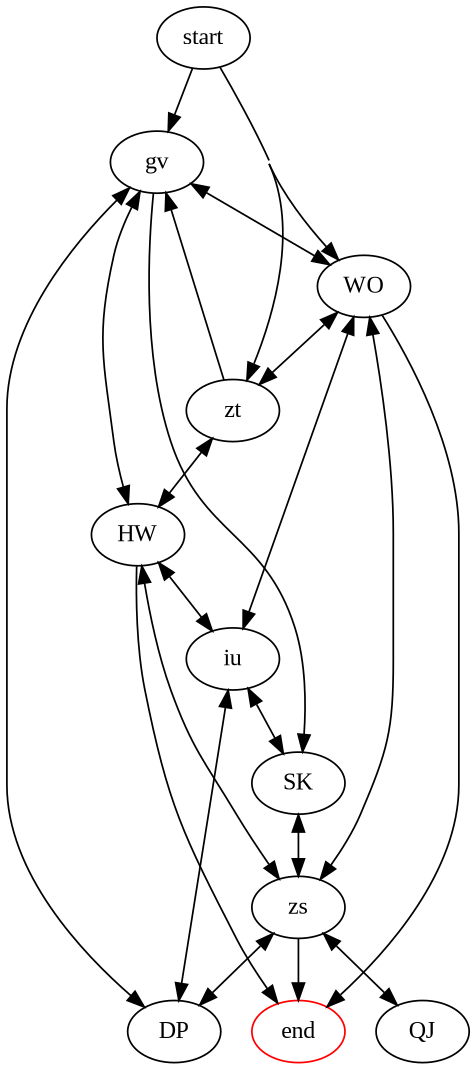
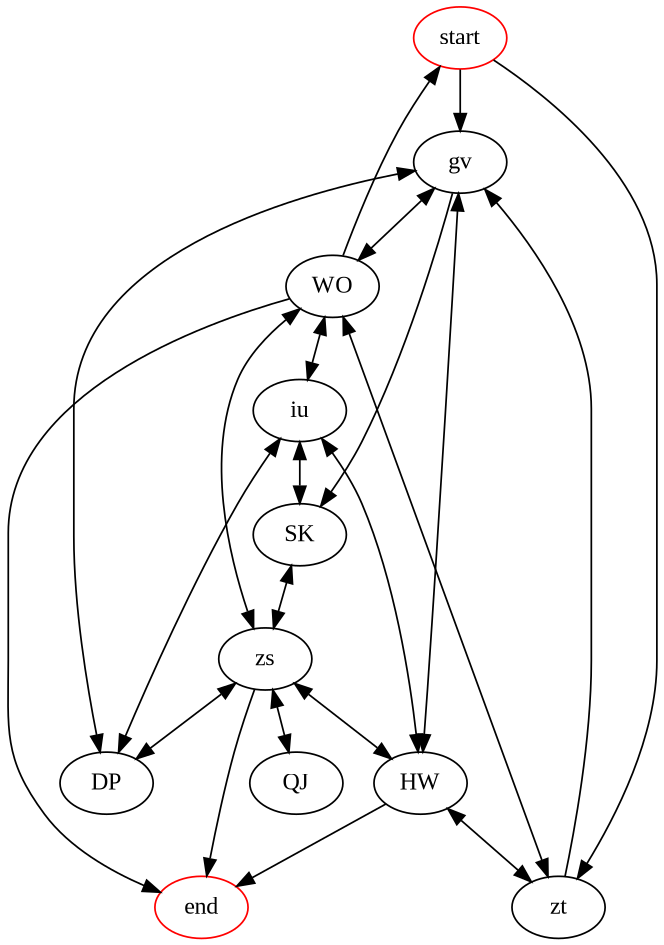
node "start": color black -> red
edge "start" -> "WO": reversed
